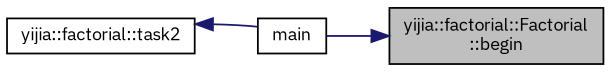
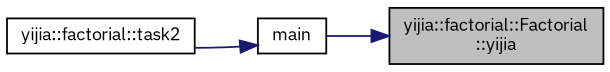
edge "main" -> "yijia::factorial::task2": reversed
node "yijia::factorial::Factorial ::begin": label "yijia::factorial::Factorial ::begin" -> "yijia::factorial::Factorial ::yijia"
